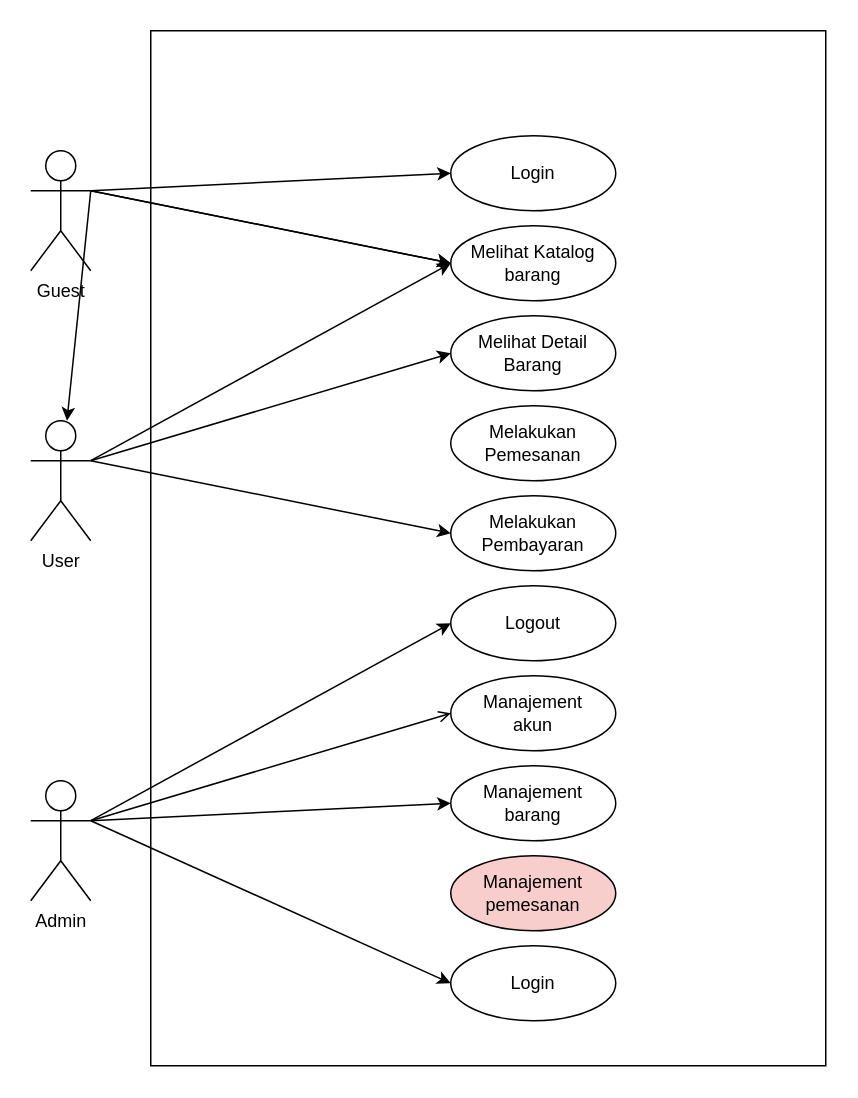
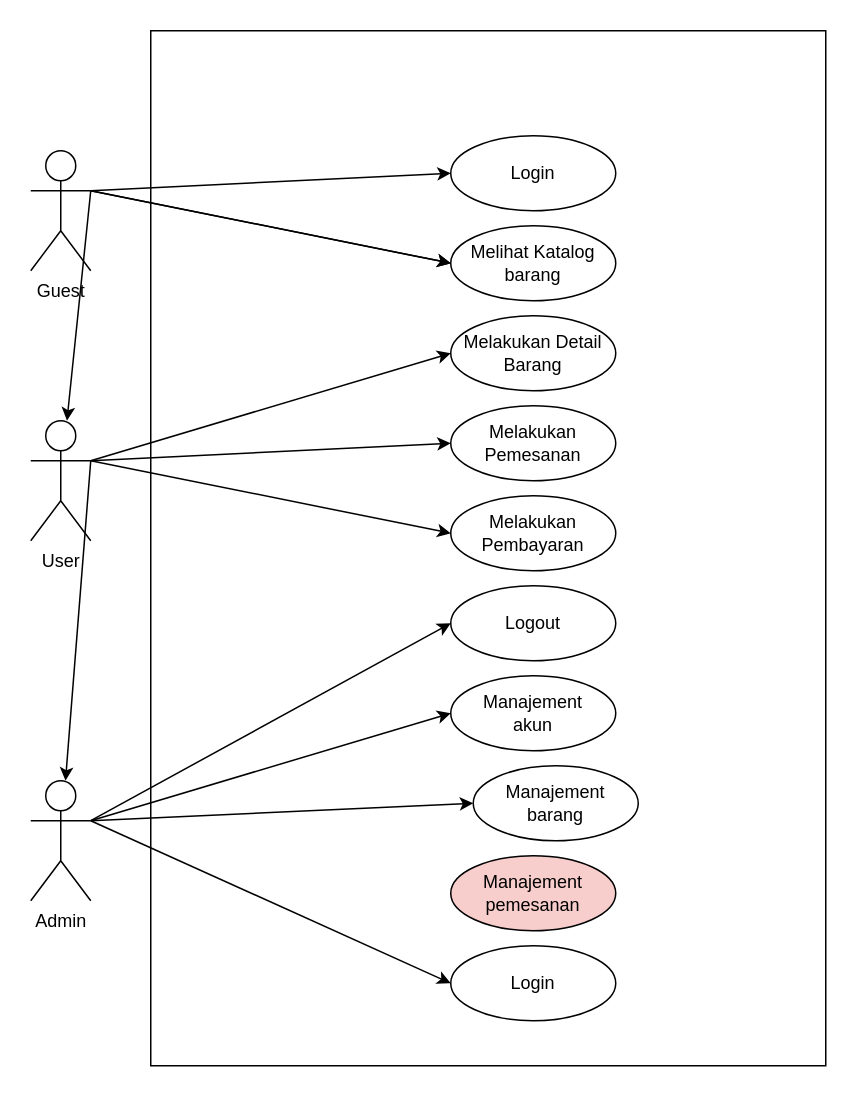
node "Melihat Detail Barang": label "Melihat Detail Barang" -> "Melakukan Detail Barang"
edge "User" -> "Melihat Katalog barang": now "User" -> "Admin"
edge "User" -> "Melakukan Pemesanan": added
edge "Admin" -> "Manajement akun": arrowhead open -> classic
node "Manajement barang": moved (533, 803) -> (556, 803)
